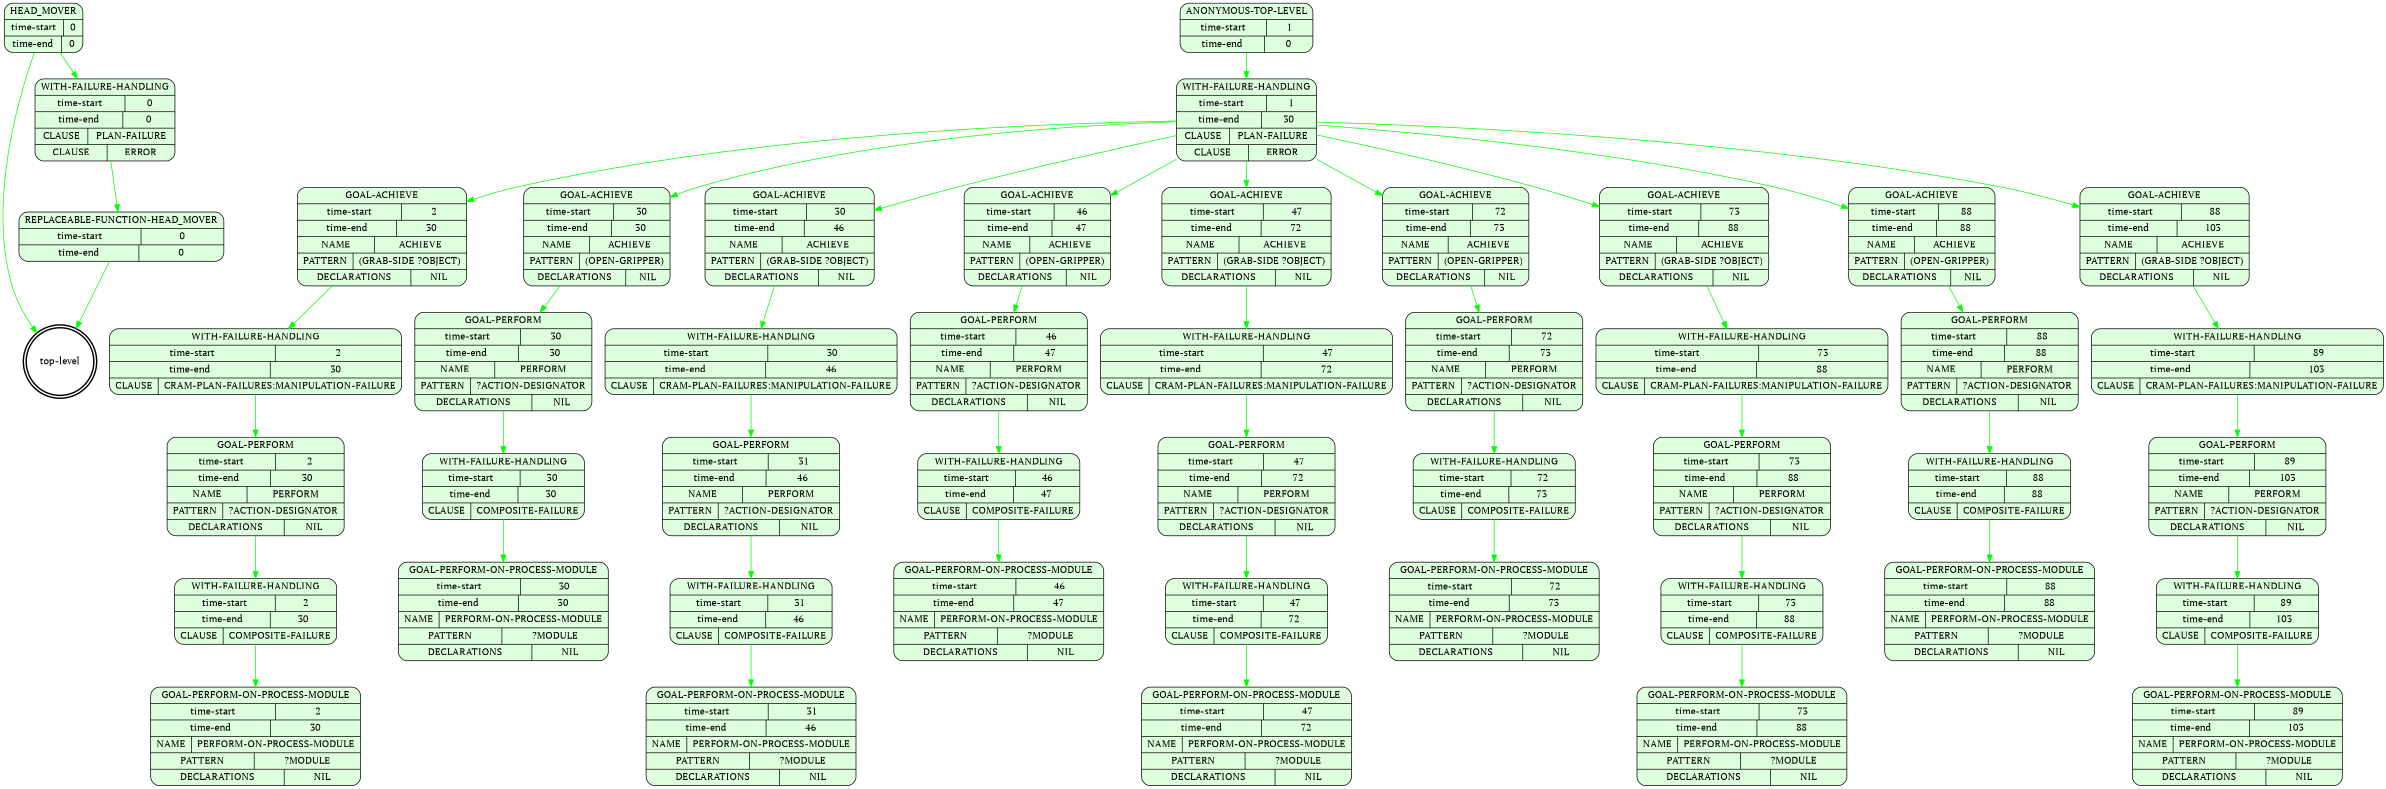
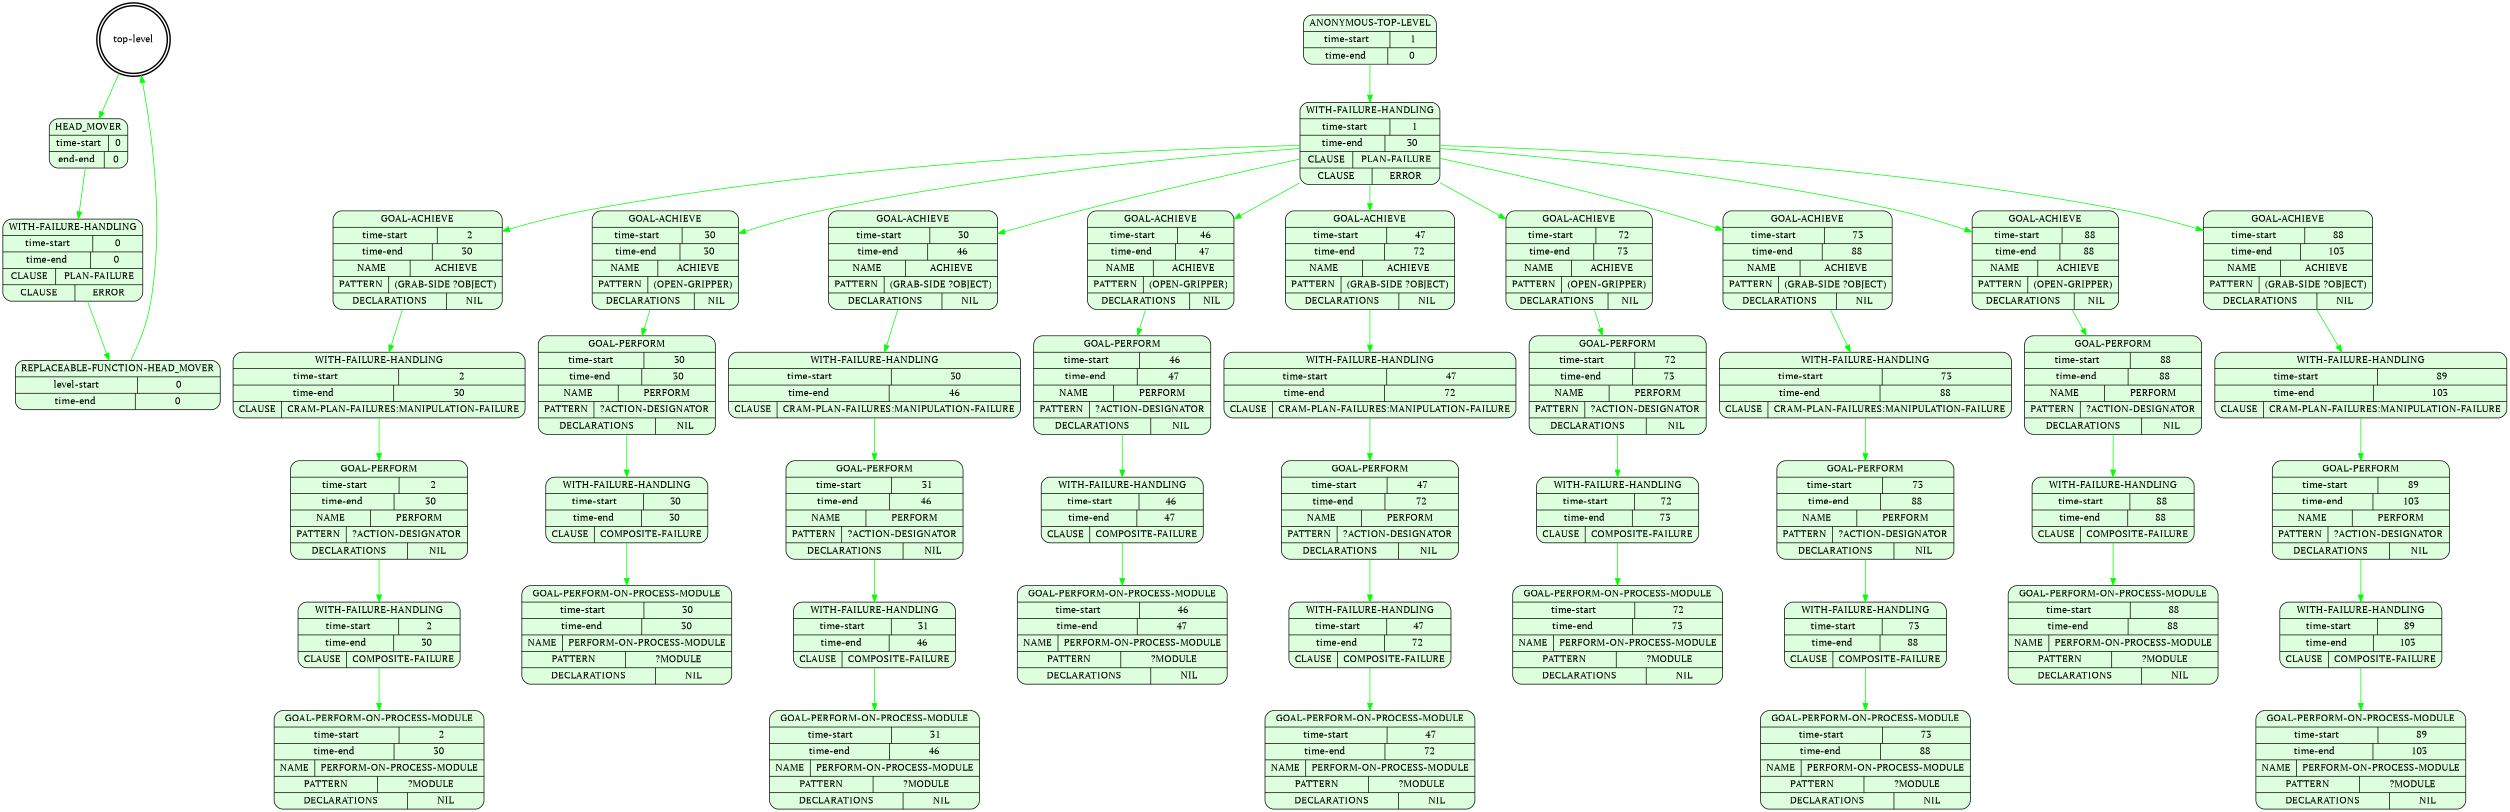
node "HEAD_MOVER": text "time-end" -> "end-end"
edge "HEAD_MOVER" -> "top-level": reversed
node "REPLACEABLE-FUNCTION-HEAD_MOVER": text "time-start" -> "level-start"
